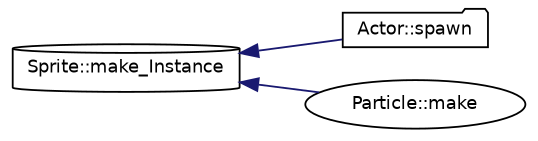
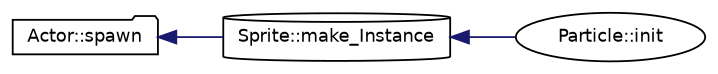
edge "Actor::spawn" -> "Sprite::make_Instance": reversed
node "Particle::make": label "Particle::make" -> "Particle::init"
